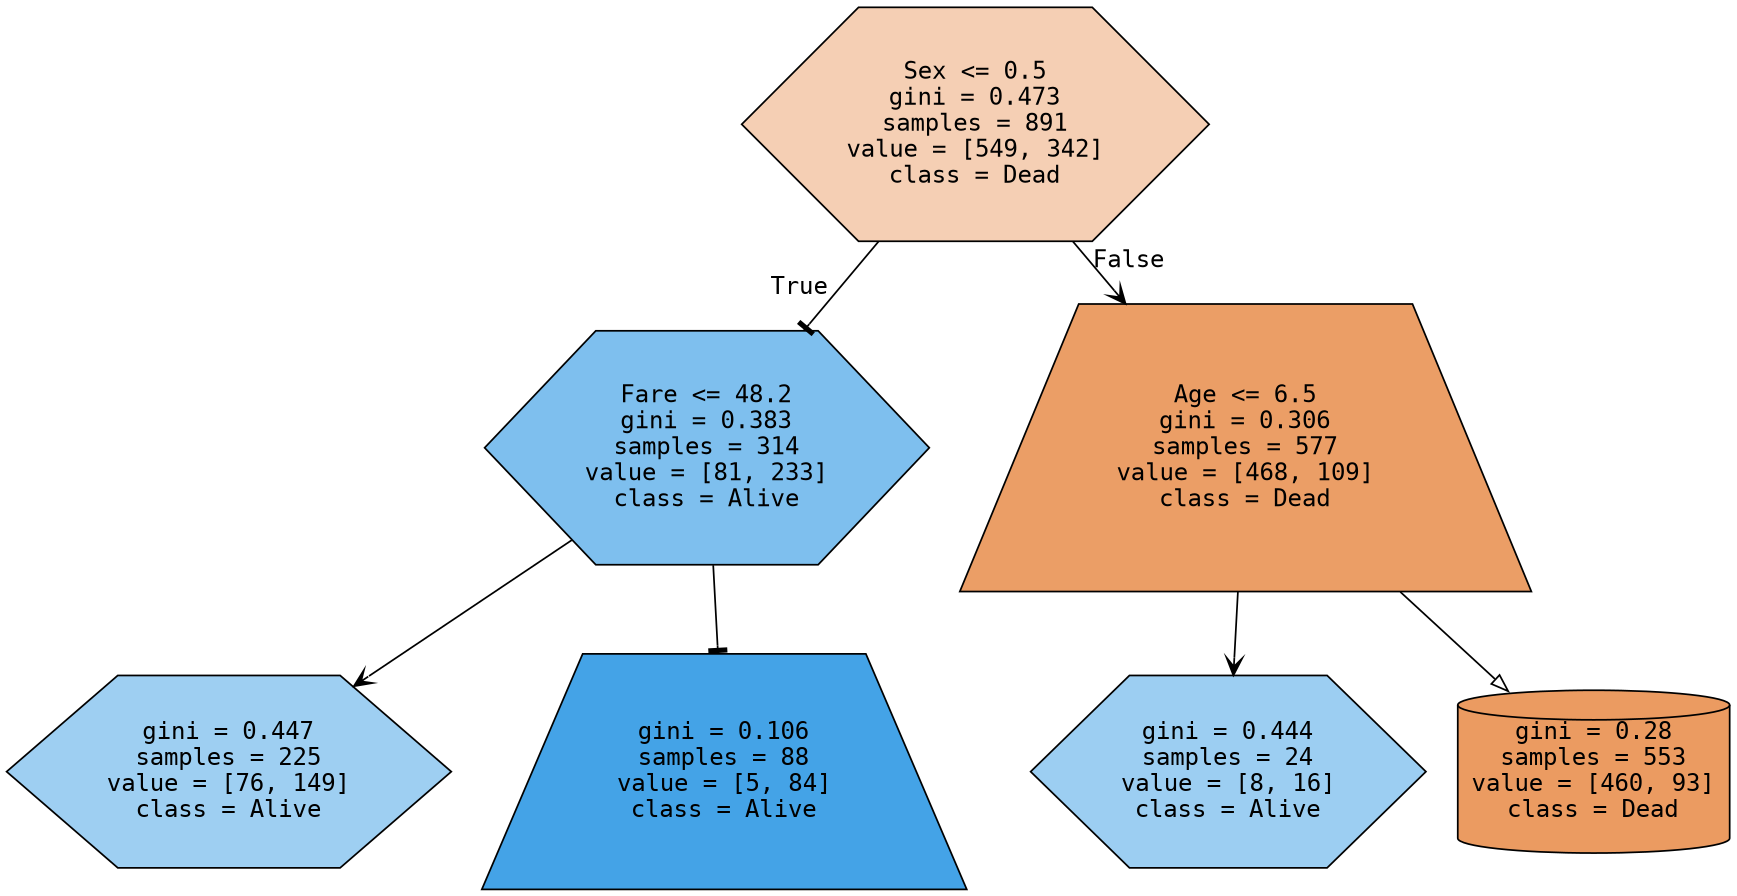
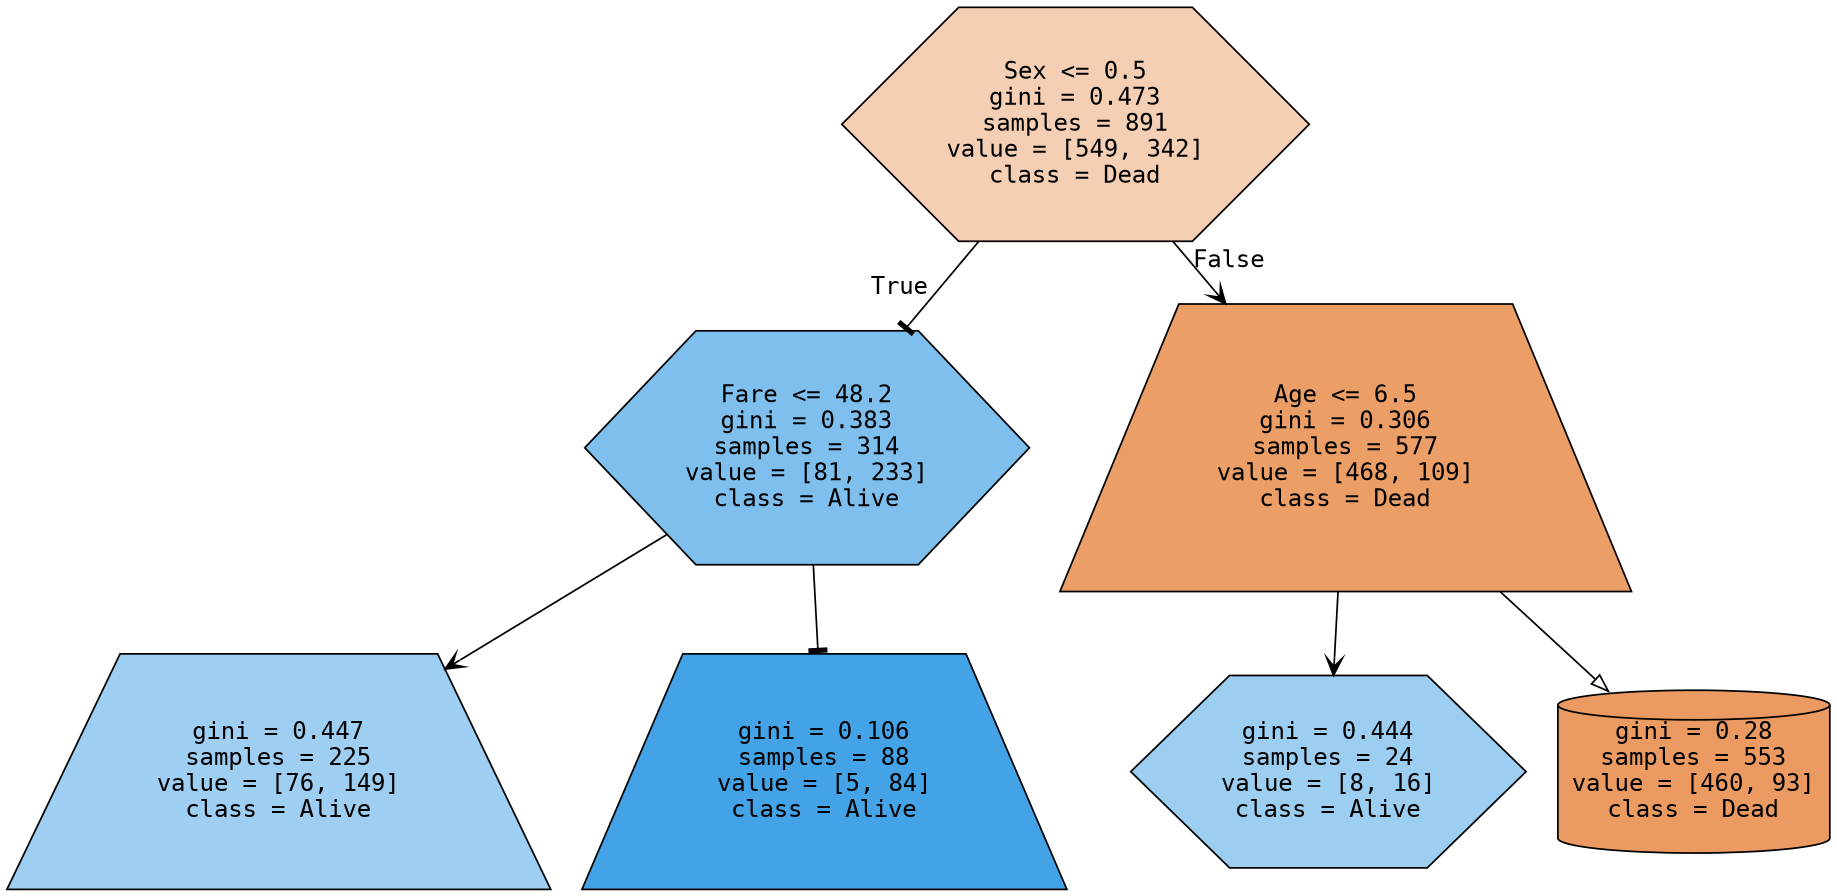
node "gini = 0.447 samples = 225 value = [76, 149] class = Alive": shape hexagon -> trapezium
